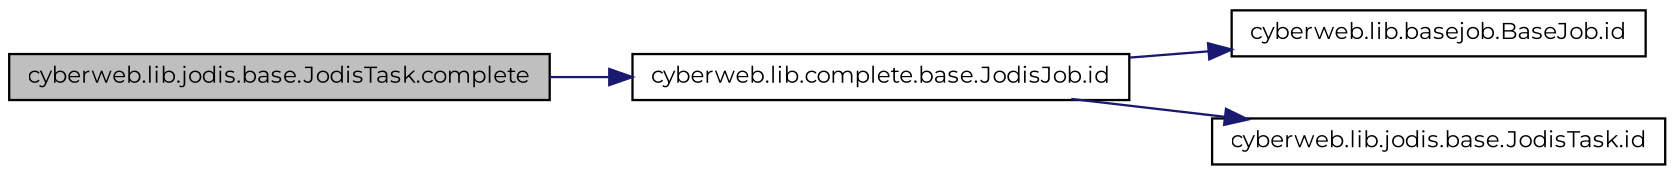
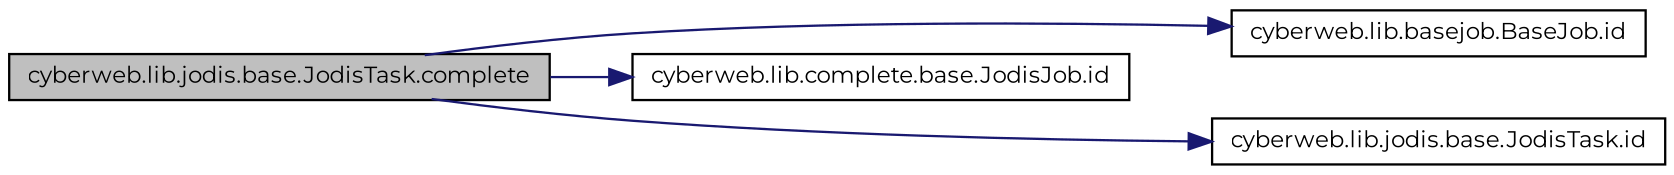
edge "cyberweb.lib.complete.base.JodisJob.id" -> "cyberweb.lib.basejob.BaseJob.id": now "cyberweb.lib.jodis.base.JodisTask.complete" -> "cyberweb.lib.basejob.BaseJob.id"
edge "cyberweb.lib.complete.base.JodisJob.id" -> "cyberweb.lib.jodis.base.JodisTask.id": now "cyberweb.lib.jodis.base.JodisTask.complete" -> "cyberweb.lib.jodis.base.JodisTask.id"
